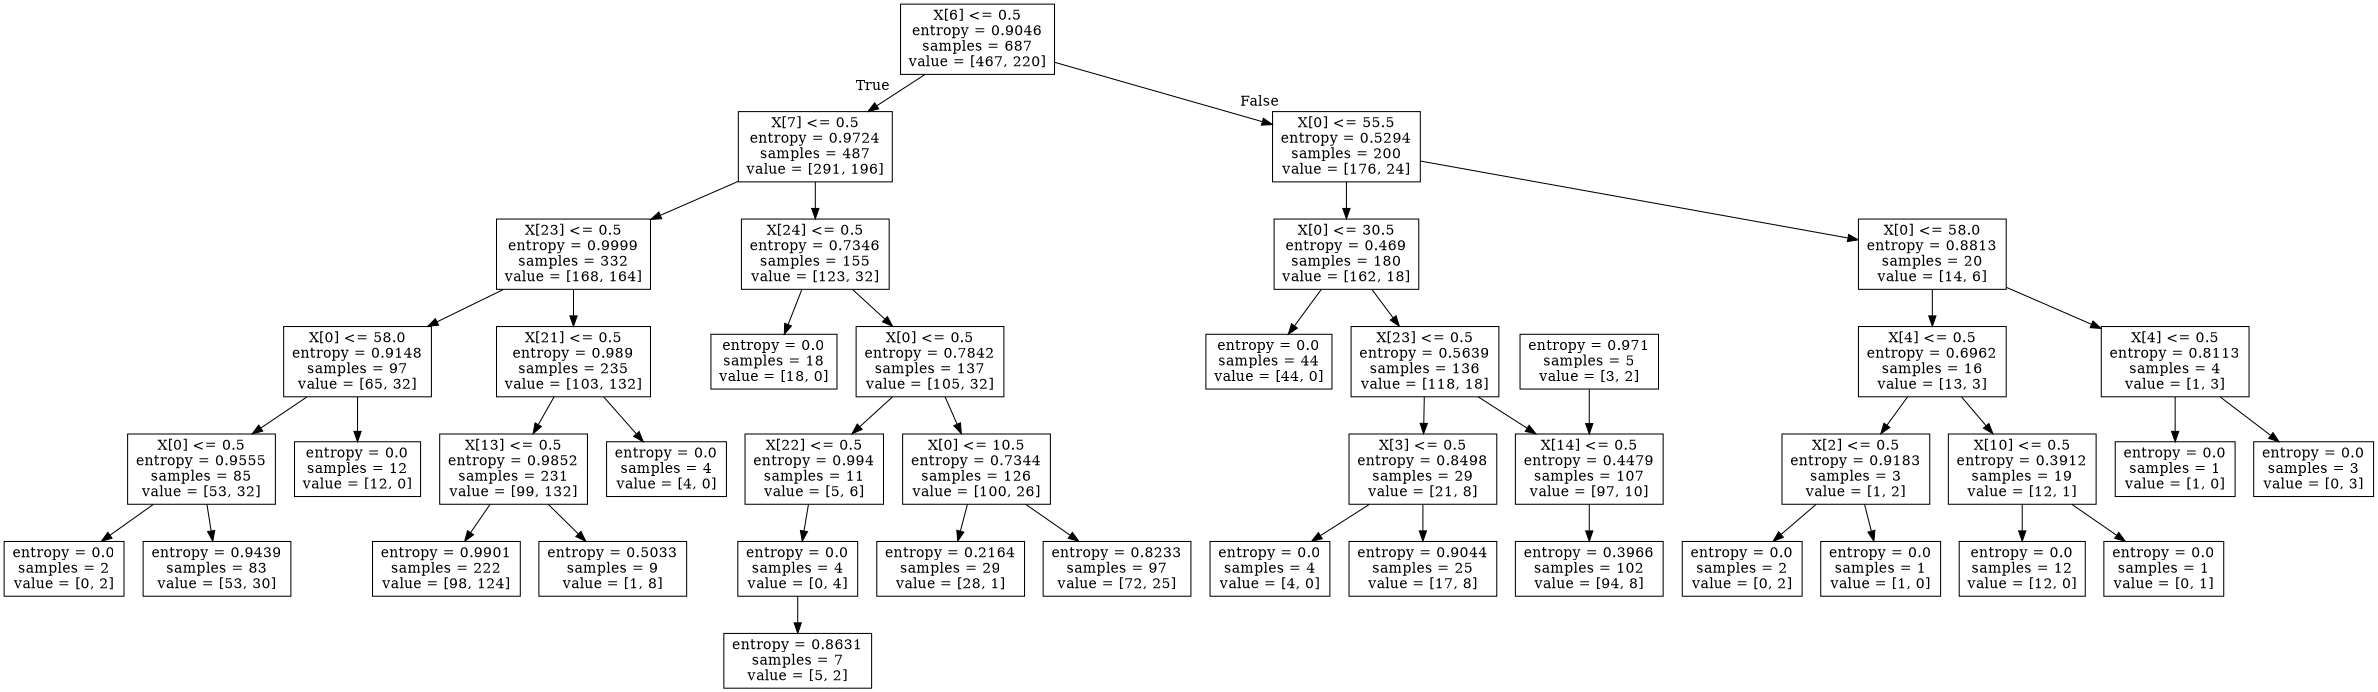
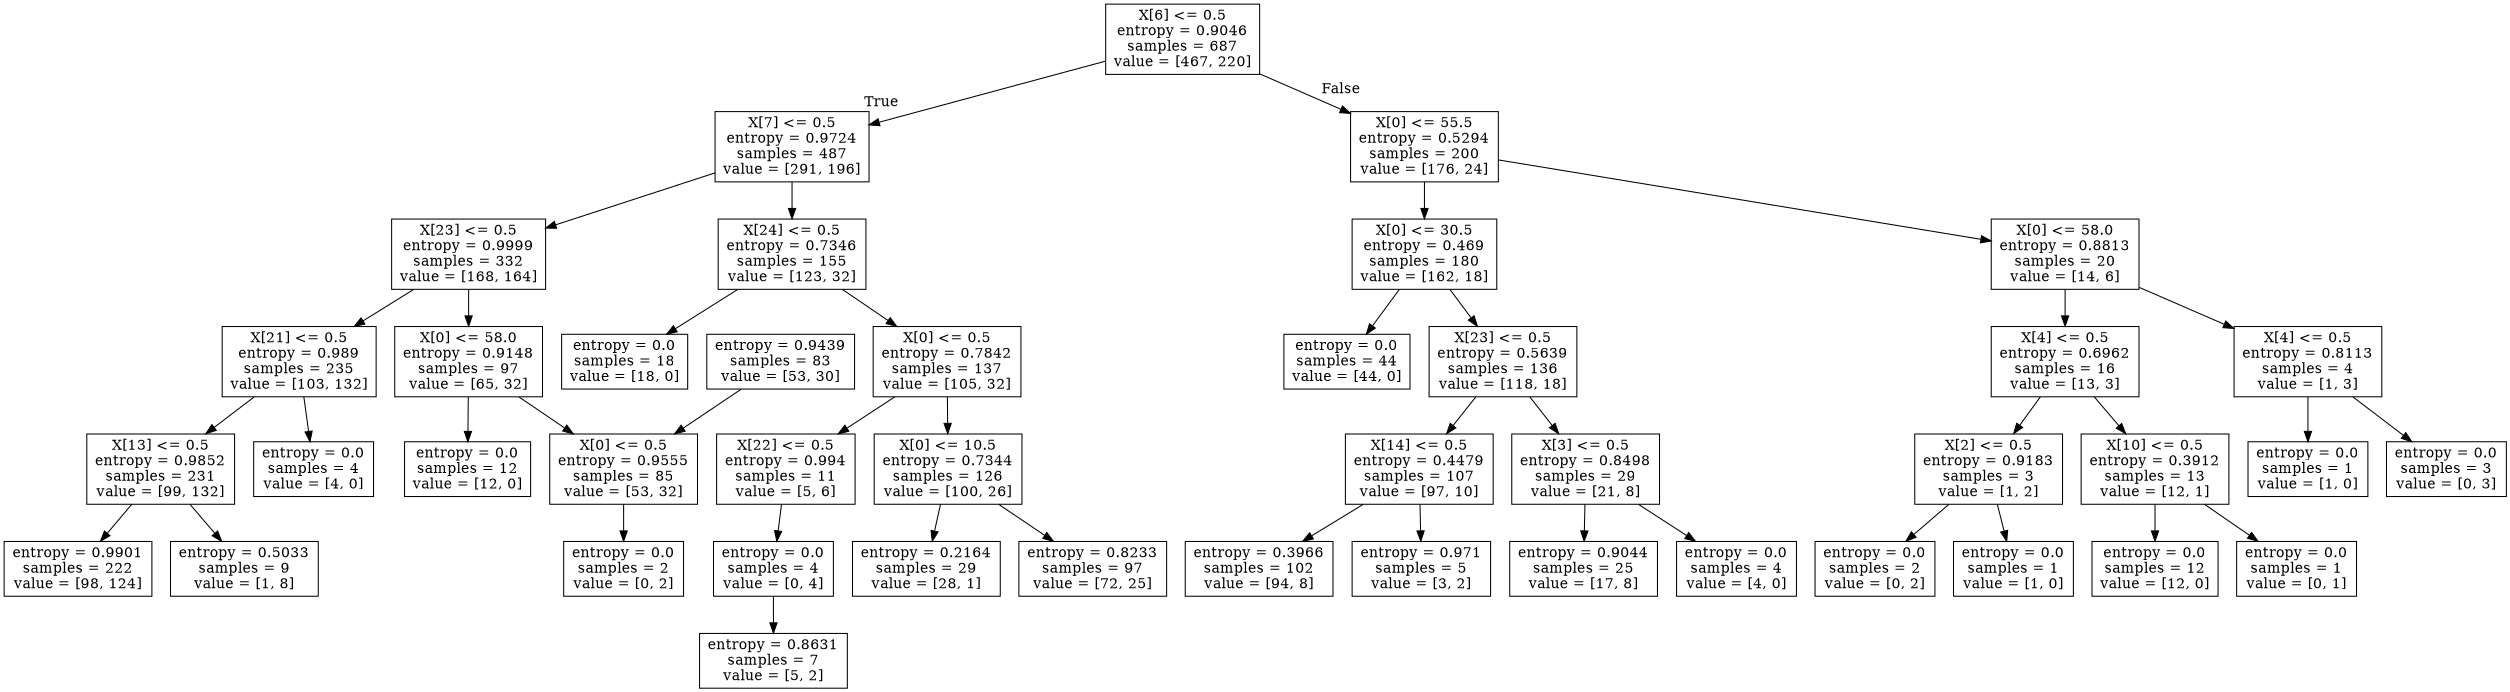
edge "entropy = 0.971 samples = 5 value = [3, 2]" -> "X[14] <= 0.5 entropy = 0.4479 samples = 107 value = [97, 10]": reversed
node "X[10] <= 0.5 entropy = 0.3912 samples = 19 value = [12, 1]": label "X[10] <= 0.5 entropy = 0.3912 samples = 19 value = [12, 1]" -> "X[10] <= 0.5 entropy = 0.3912 samples = 13 value = [12, 1]"
edge "X[0] <= 0.5 entropy = 0.9555 samples = 85 value = [53, 32]" -> "entropy = 0.9439 samples = 83 value = [53, 30]": reversed
